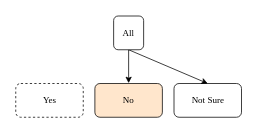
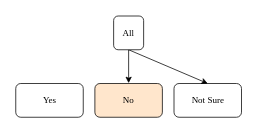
node "Yes": style dashed -> solid
